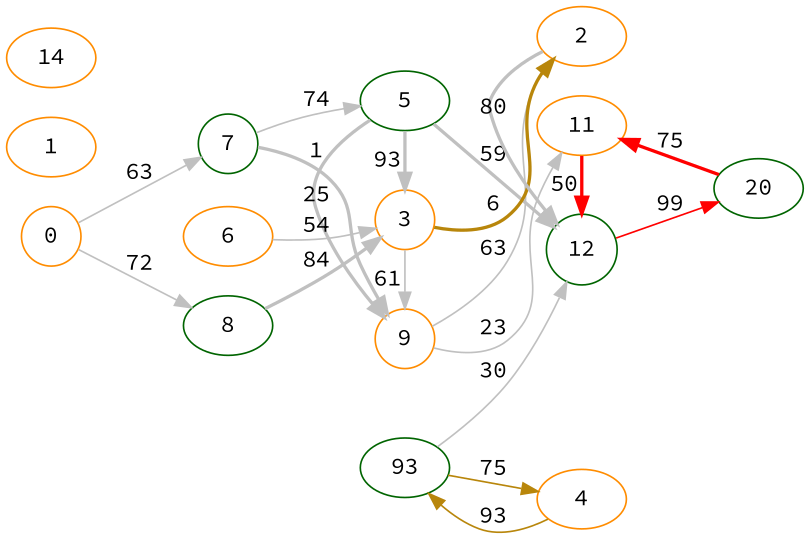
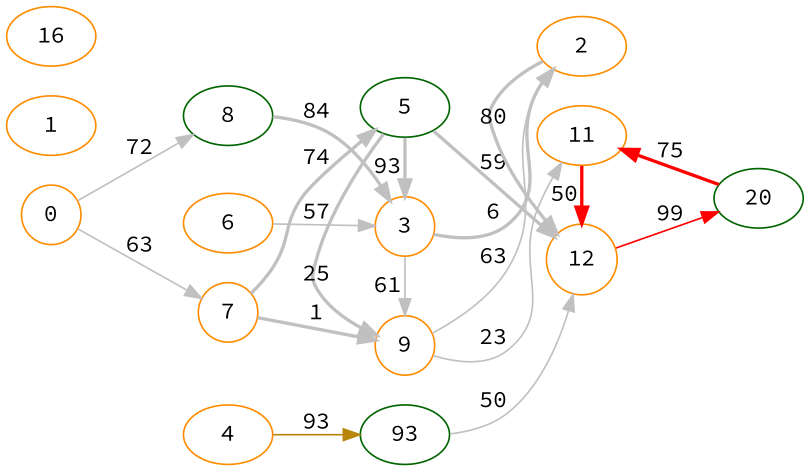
node "14": label "14" -> "16"
edge "7" -> "5": style solid -> bold
node "7": color darkgreen -> darkorange
edge "3" -> "2": color darkgoldenrod -> grey
edge "6" -> "3": label "54" -> "57"
node "12": color darkgreen -> darkorange
edge "93" -> "12": label "30" -> "50"
edge "93" -> "4": removed, label "75"
